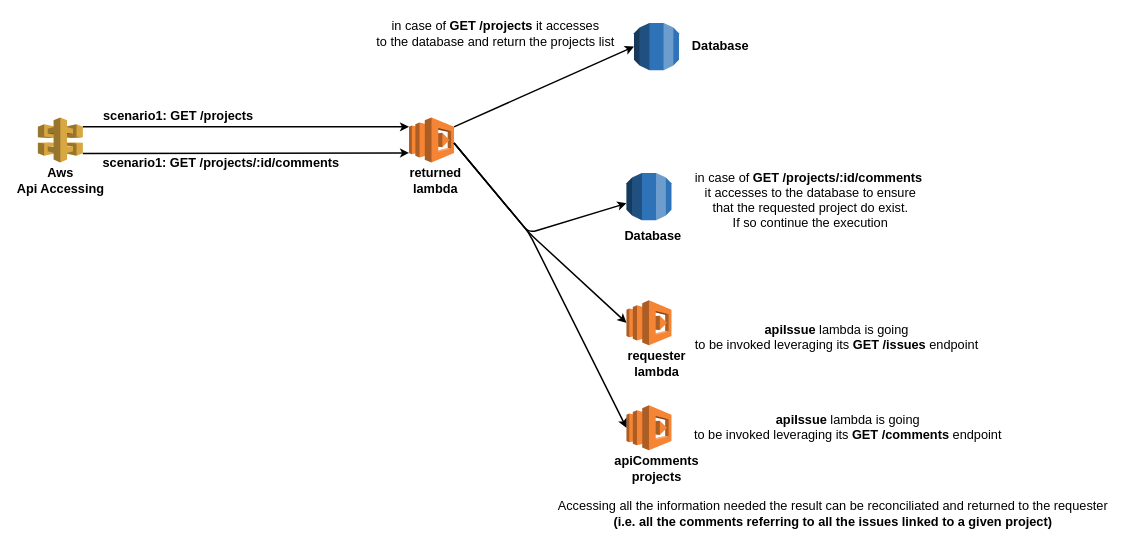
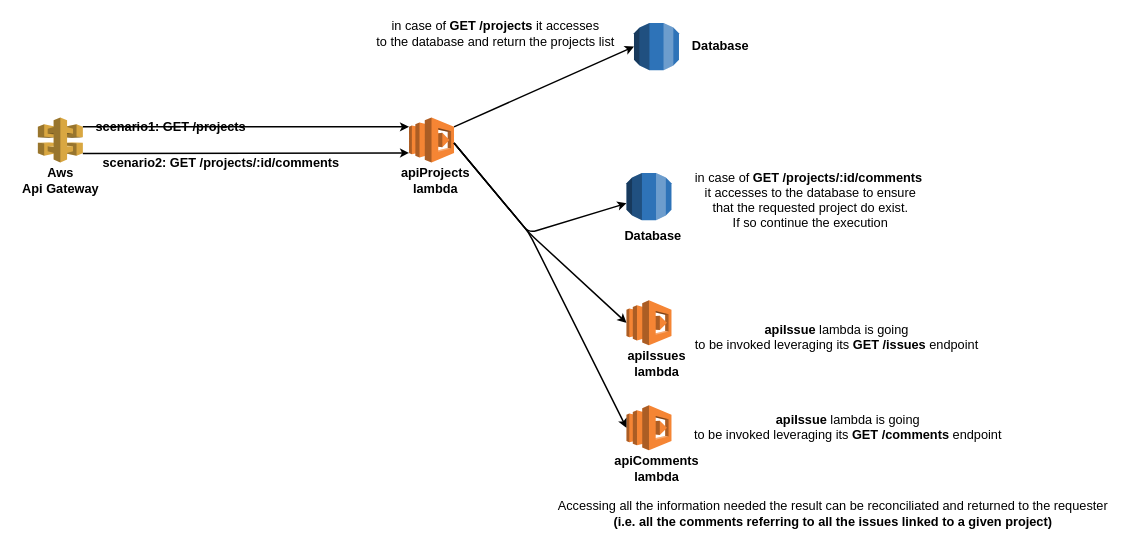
node "scenario1: GET /projects": moved (178, 117) -> (171, 128)
node "scenario1: GET /projects/:id/comments": label "scenario1: GET /projects/:id/comments" -> "scenario2: GET /projects/:id/comments"
node "Aws Api Accessing": label "Aws Api Accessing" -> "Aws Api Gateway"
node "returned lambda": label "returned lambda" -> "apiProjects lambda"
node "requester lambda": label "requester lambda" -> "apiIssues lambda"
node "apiComments projects": label "apiComments projects" -> "apiComments lambda"
